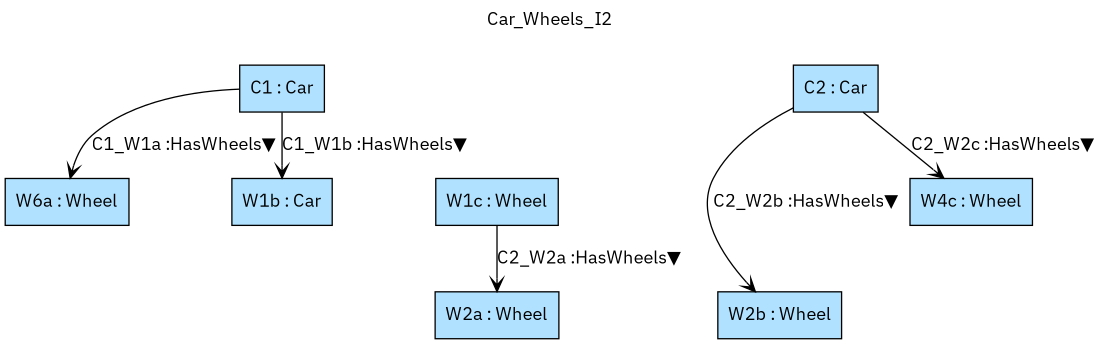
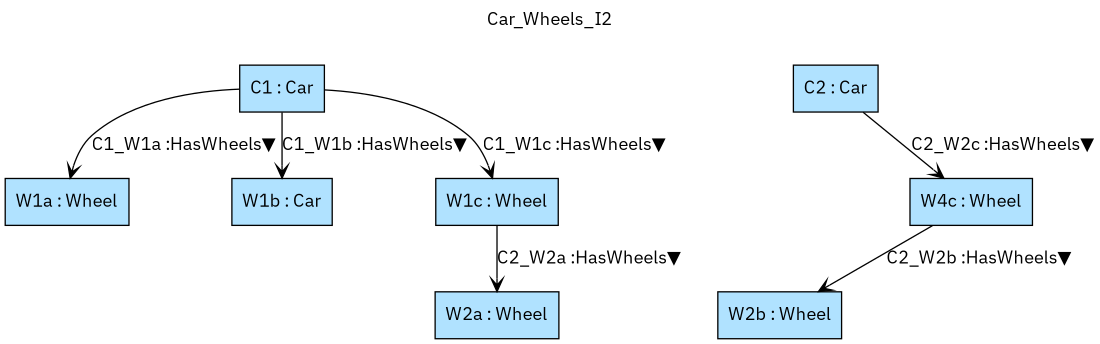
edge "C1 : Car" -> "W1c : Wheel": added, label "C1_W1c :HasWheels▼"
edge "C2 : Car" -> "W2b : Wheel": now "W4c : Wheel" -> "W2b : Wheel"
node "W6a : Wheel": label "W6a : Wheel" -> "W1a : Wheel"
